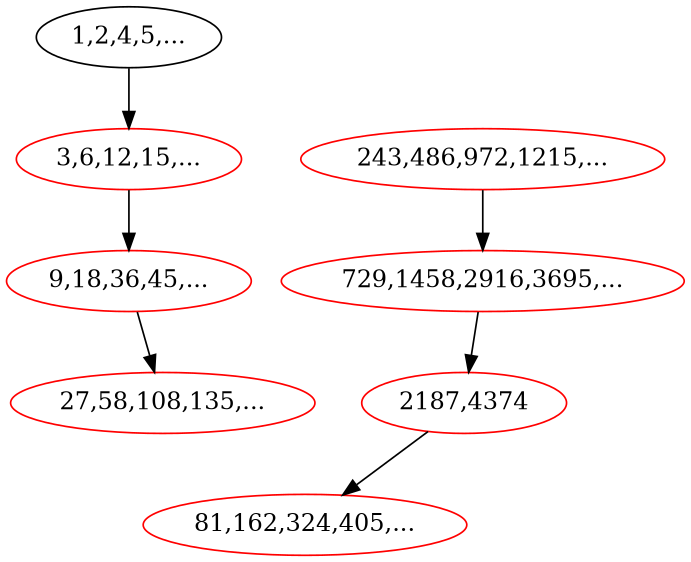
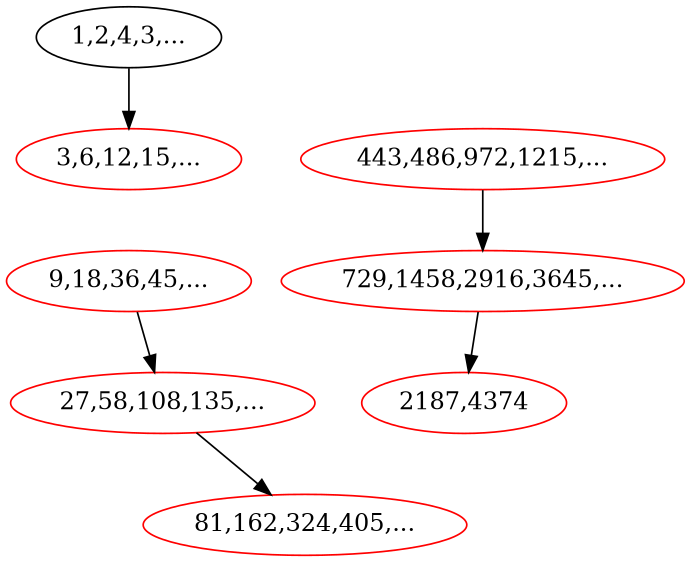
node "1,2,4,5,...": label "1,2,4,5,..." -> "1,2,4,3,..."
node "243,486,972,1215,...": label "243,486,972,1215,..." -> "443,486,972,1215,..."
edge "3,6,12,15,..." -> "9,18,36,45,...": removed
node "729,1458,2916,3695,...": label "729,1458,2916,3695,..." -> "729,1458,2916,3645,..."
edge "2187,4374" -> "81,162,324,405,...": now "27,58,108,135,..." -> "81,162,324,405,..."
